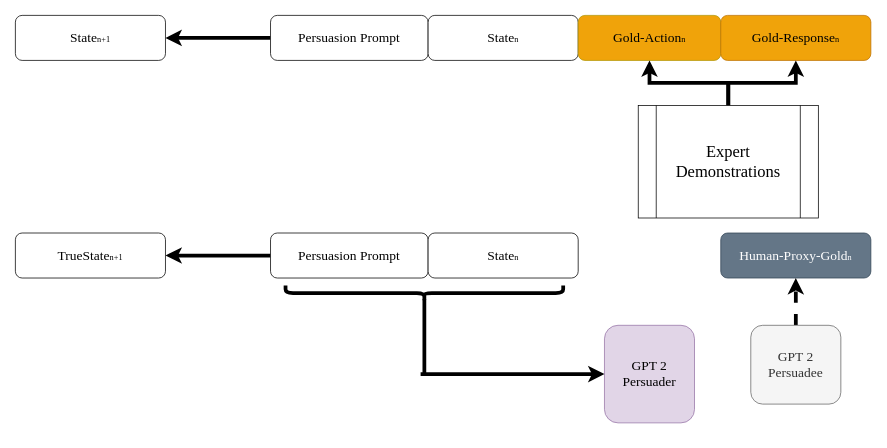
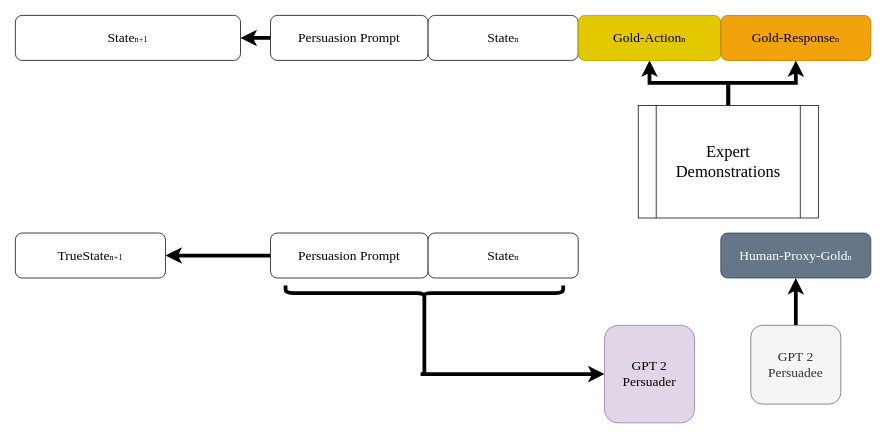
node "Staten+1": size 150x45 -> 225x45
node "Gold-Actionn": fillcolor #f0a30a -> #e3c800
edge "GPT 2 Persuadee" -> "Human-Proxy-Goldn": style dashed -> solid
